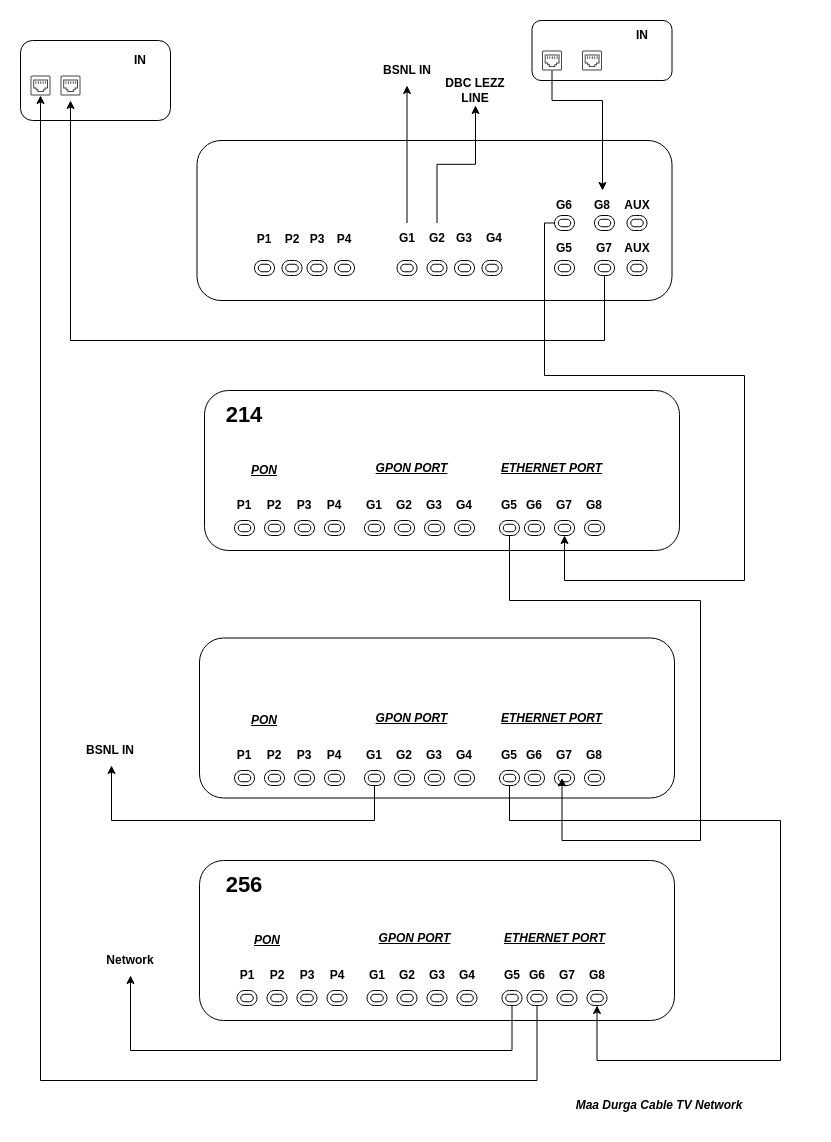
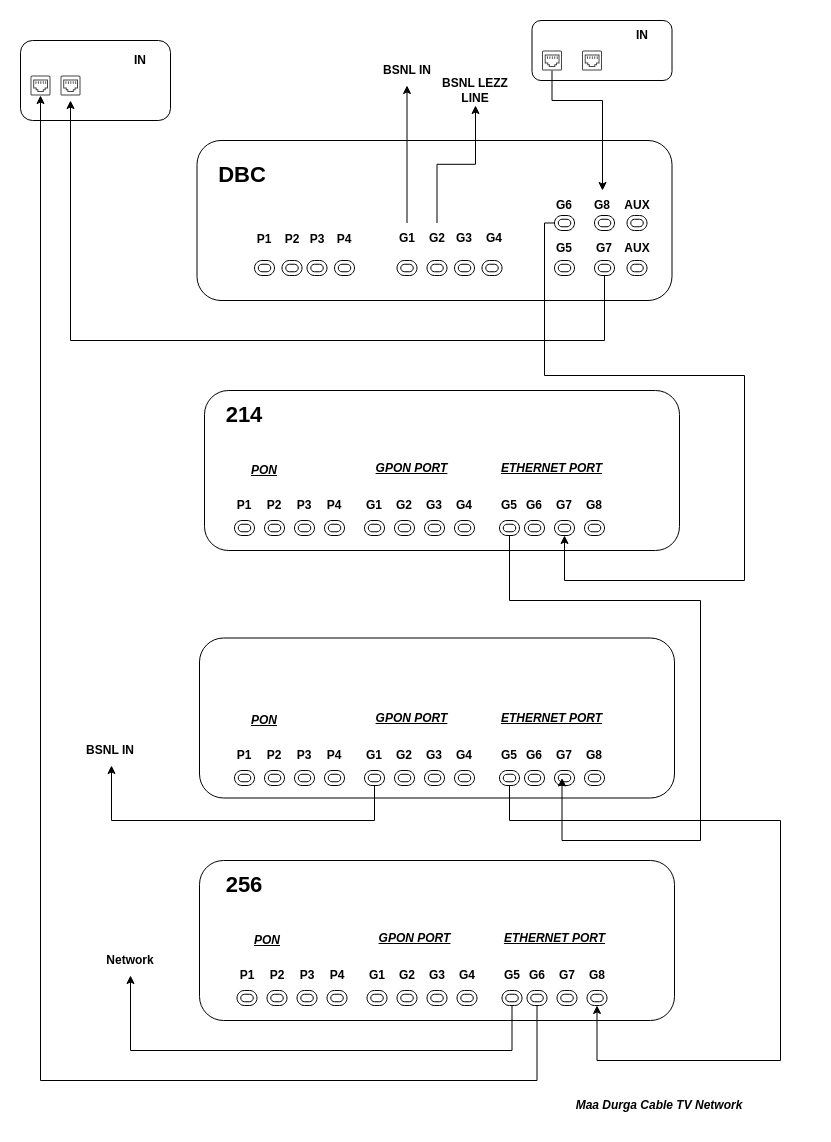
node "DBC LEZZ LINE": label "DBC LEZZ LINE" -> "BSNL LEZZ LINE"
node "DBC": added
